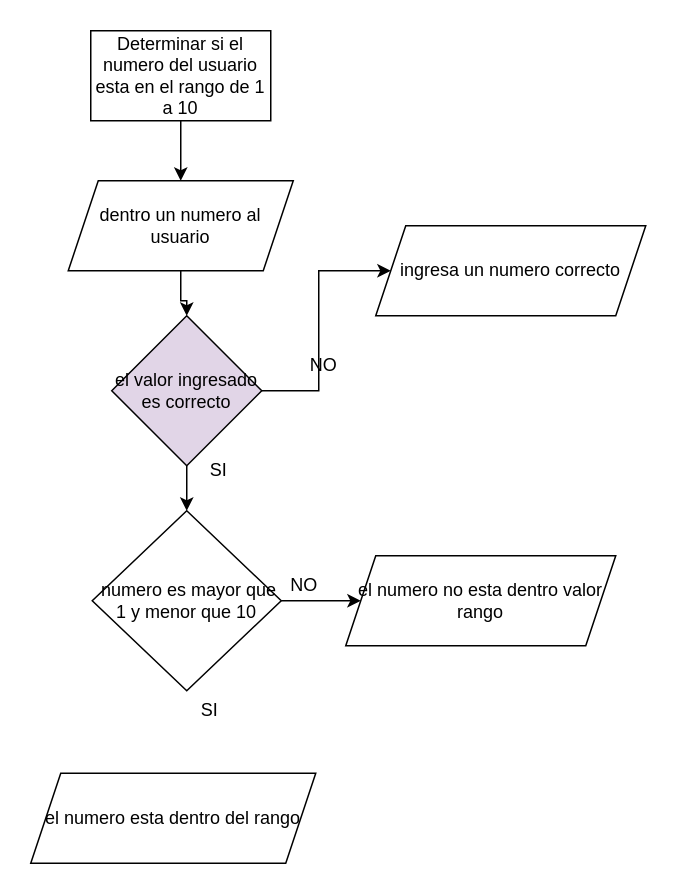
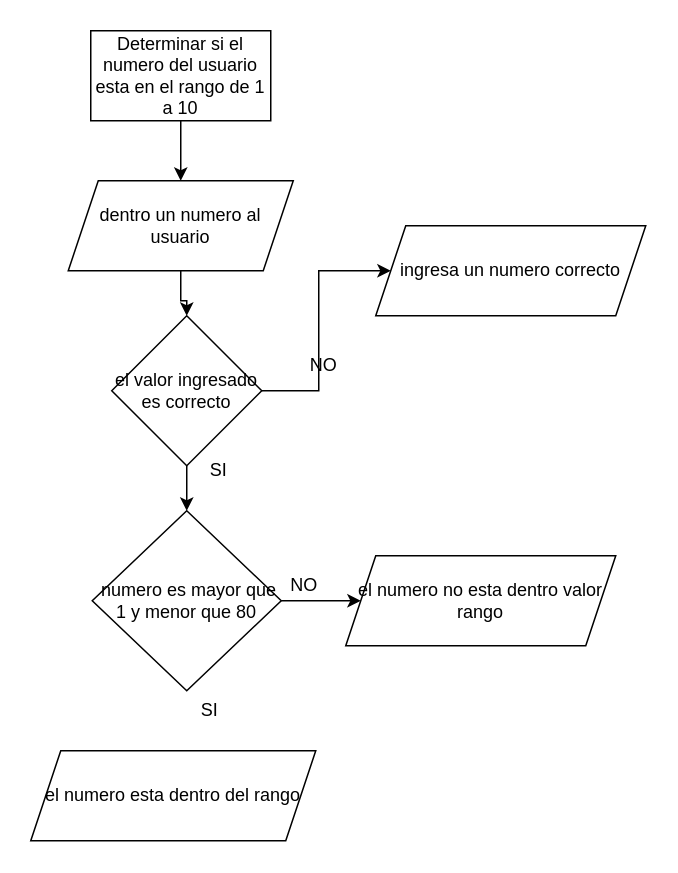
node "el valor ingresado es correcto": fillcolor #e1d5e7 -> #ffffff
node "numero es mayor que 1 y menor que 10": label "numero es mayor que 1 y menor que 10" -> "numero es mayor que 1 y menor que 80"
node "el numero esta dentro del rango": moved (173, 818) -> (173, 796)
